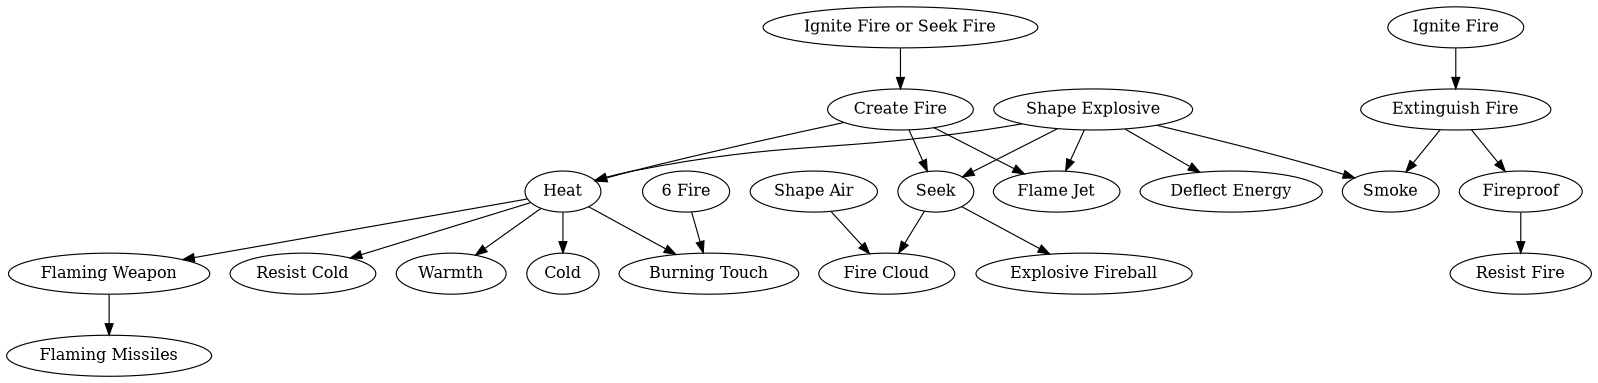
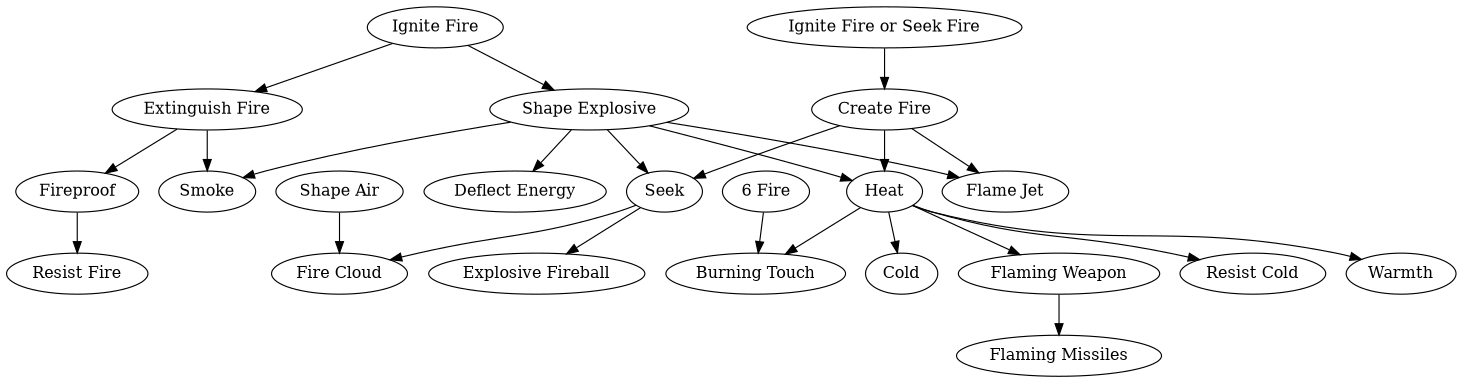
edge "Ignite Fire" -> "Shape Explosive": added
